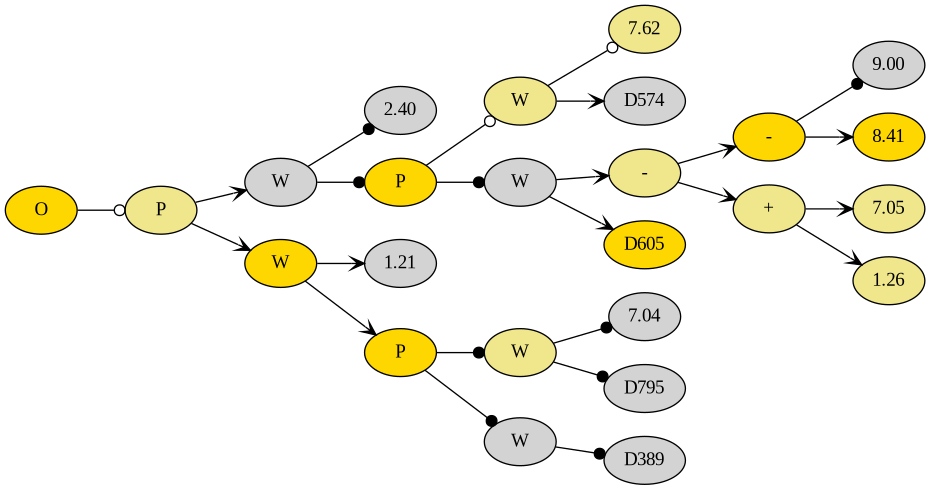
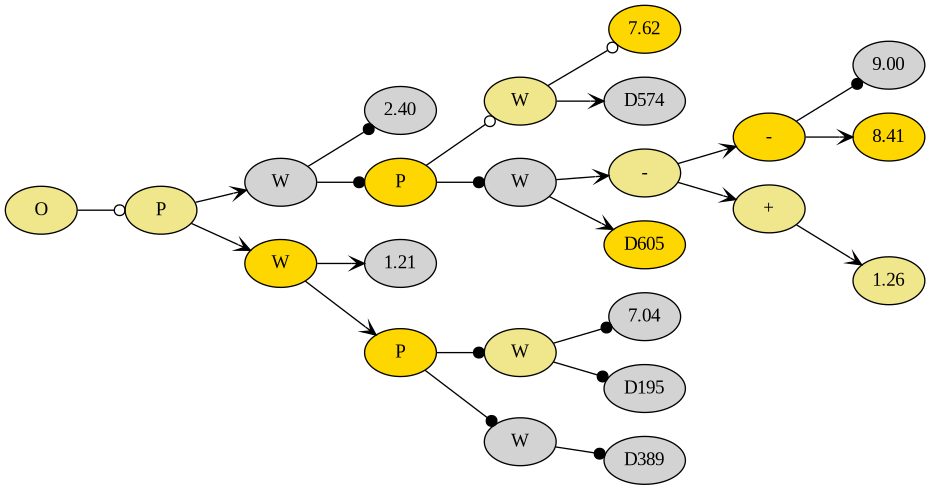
node "7.62": fillcolor khaki -> gold
node "7.05": removed
node "O": fillcolor gold -> khaki
node "D795": label "D795" -> "D195"
